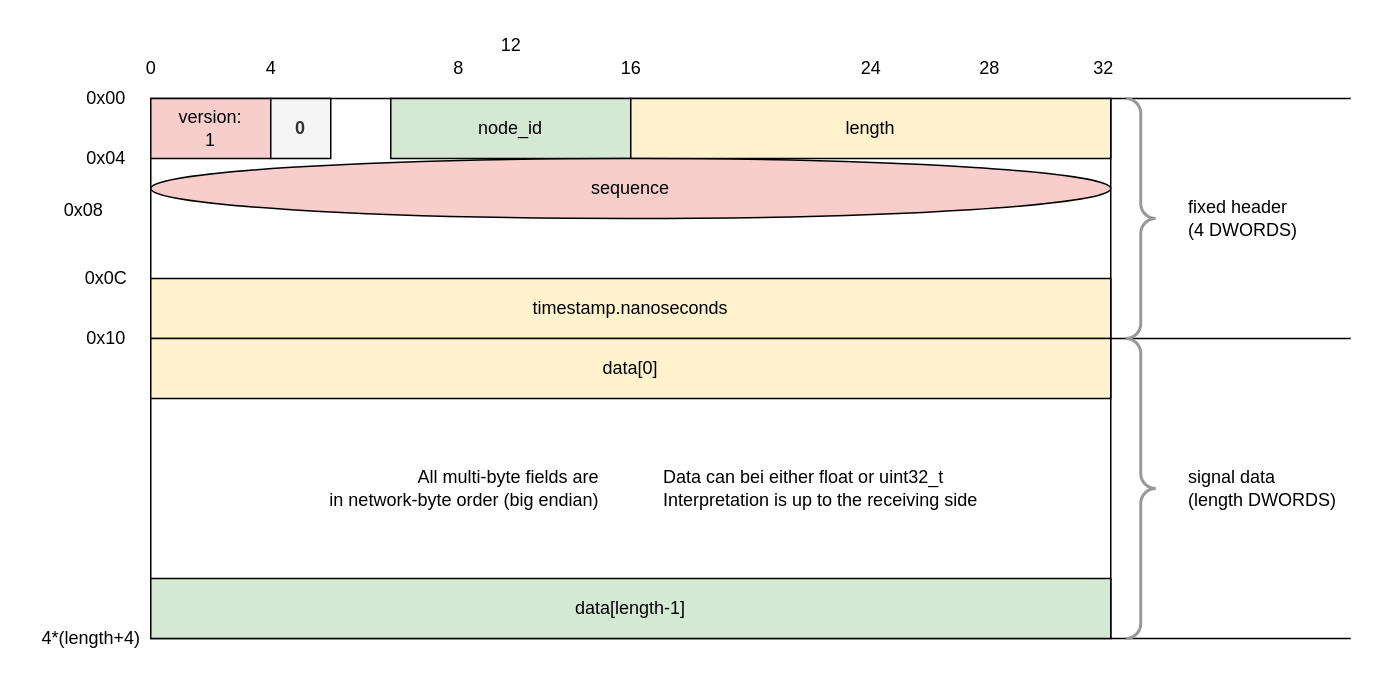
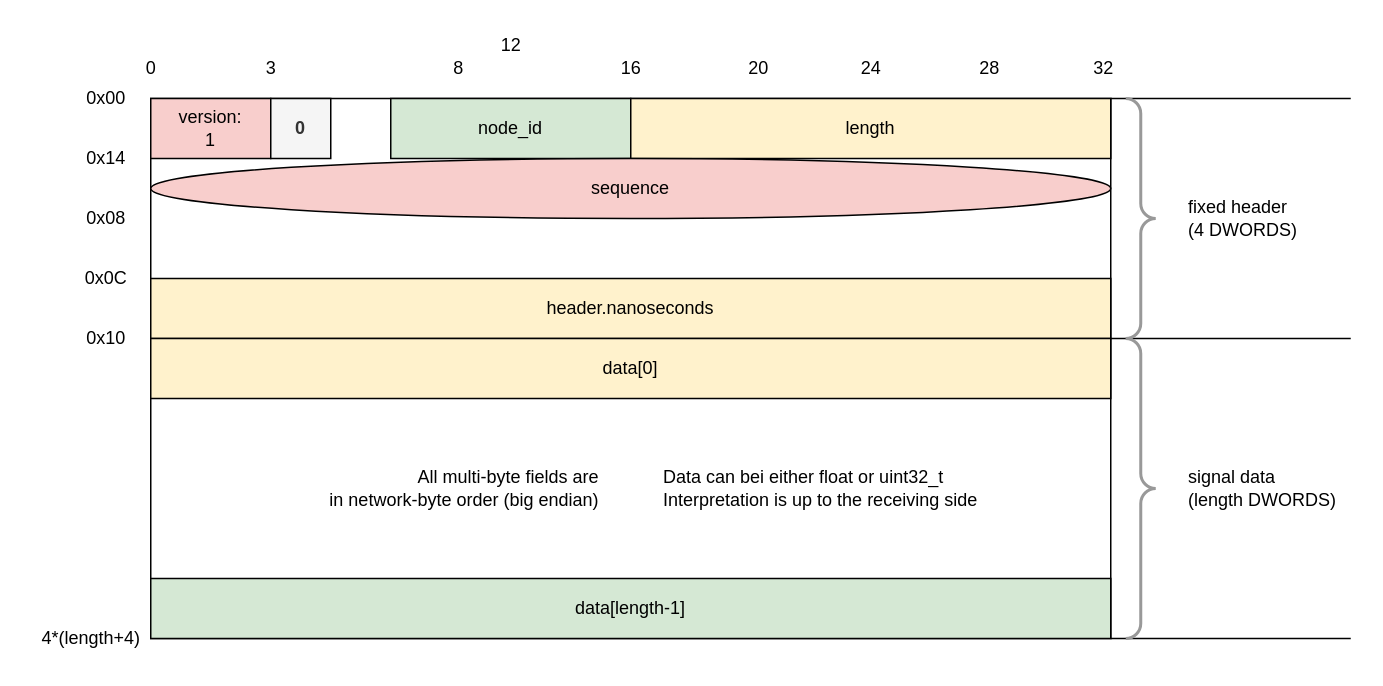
node "4": label "4" -> "3"
node "20": added
node "0x04": label "0x04" -> "0x14"
node "0x08": moved (83, 211) -> (106, 218)
node "timestamp.nanoseconds": label "timestamp.nanoseconds" -> "header.nanoseconds"
